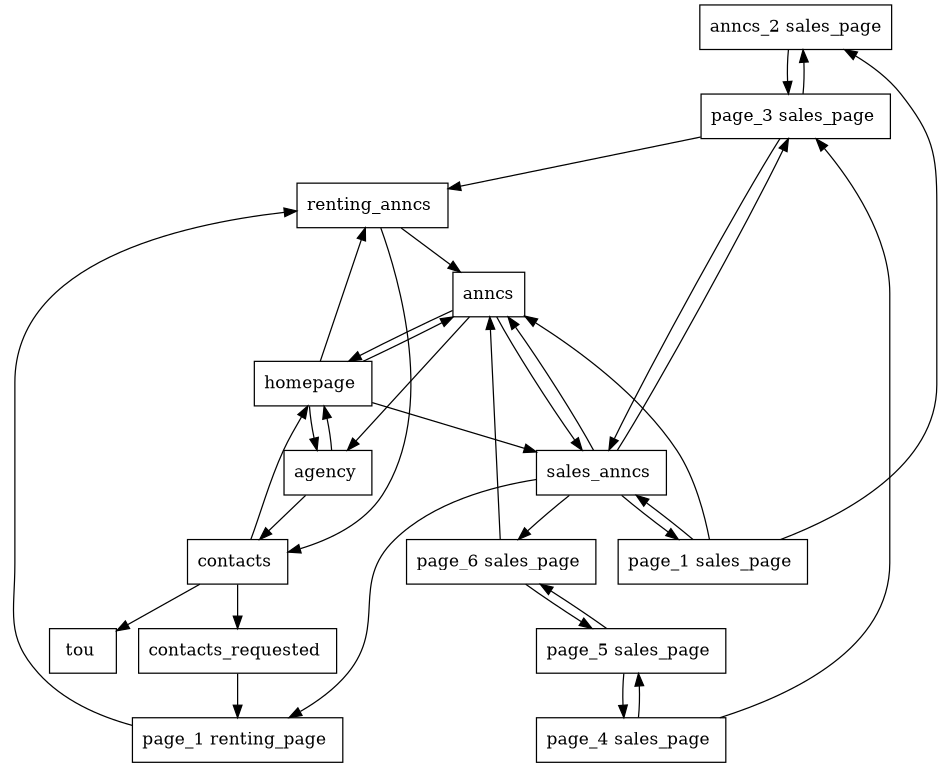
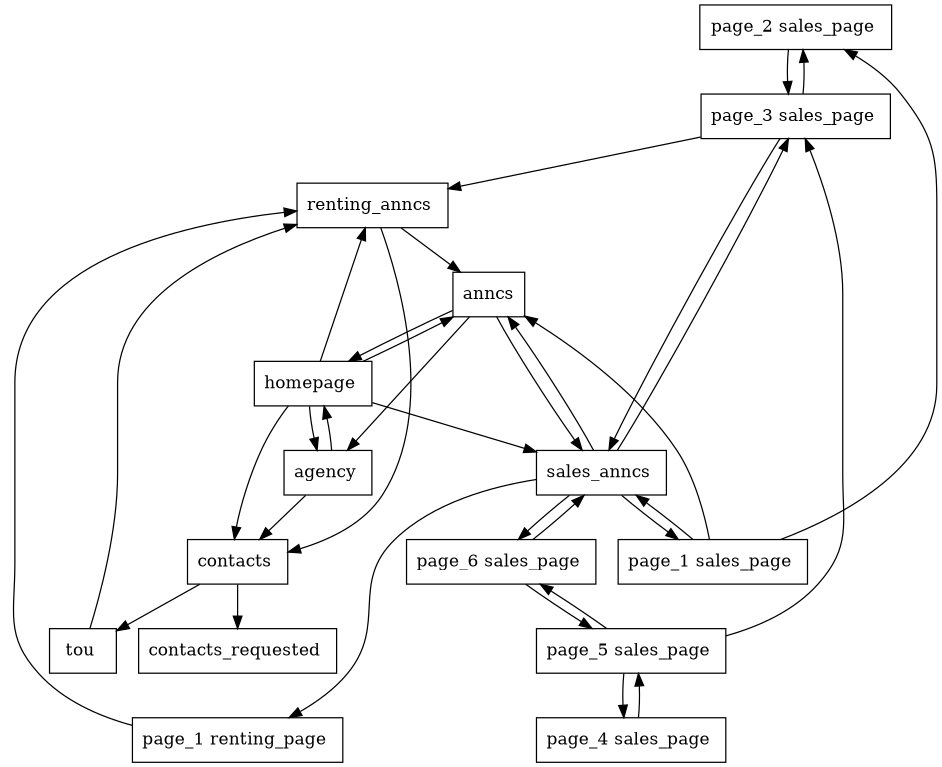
node "anncs_2 sales_page": label "anncs_2 sales_page" -> "page_2 sales_page"
edge "tou" -> "renting_anncs": added
edge "page_6 sales_page" -> "anncs": now "page_6 sales_page" -> "sales_anncs"
edge "page_4 sales_page" -> "page_3 sales_page": now "page_5 sales_page" -> "page_3 sales_page"
edge "contacts" -> "homepage": reversed
edge "contacts_requested" -> "page_1 renting_page": removed
